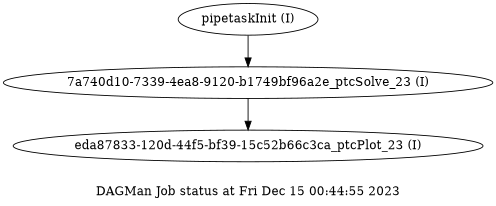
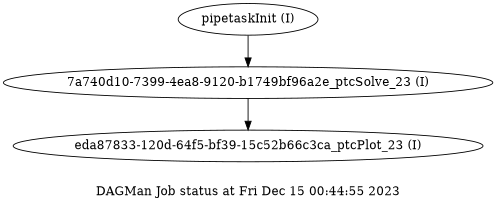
node "7a740d10-7339-4ea8-9120-b1749bf96a2e_ptcSolve_23 (I)": label "7a740d10-7339-4ea8-9120-b1749bf96a2e_ptcSolve_23 (I)" -> "7a740d10-7399-4ea8-9120-b1749bf96a2e_ptcSolve_23 (I)"
node "eda87833-120d-44f5-bf39-15c52b66c3ca_ptcPlot_23 (I)": label "eda87833-120d-44f5-bf39-15c52b66c3ca_ptcPlot_23 (I)" -> "eda87833-120d-64f5-bf39-15c52b66c3ca_ptcPlot_23 (I)"
